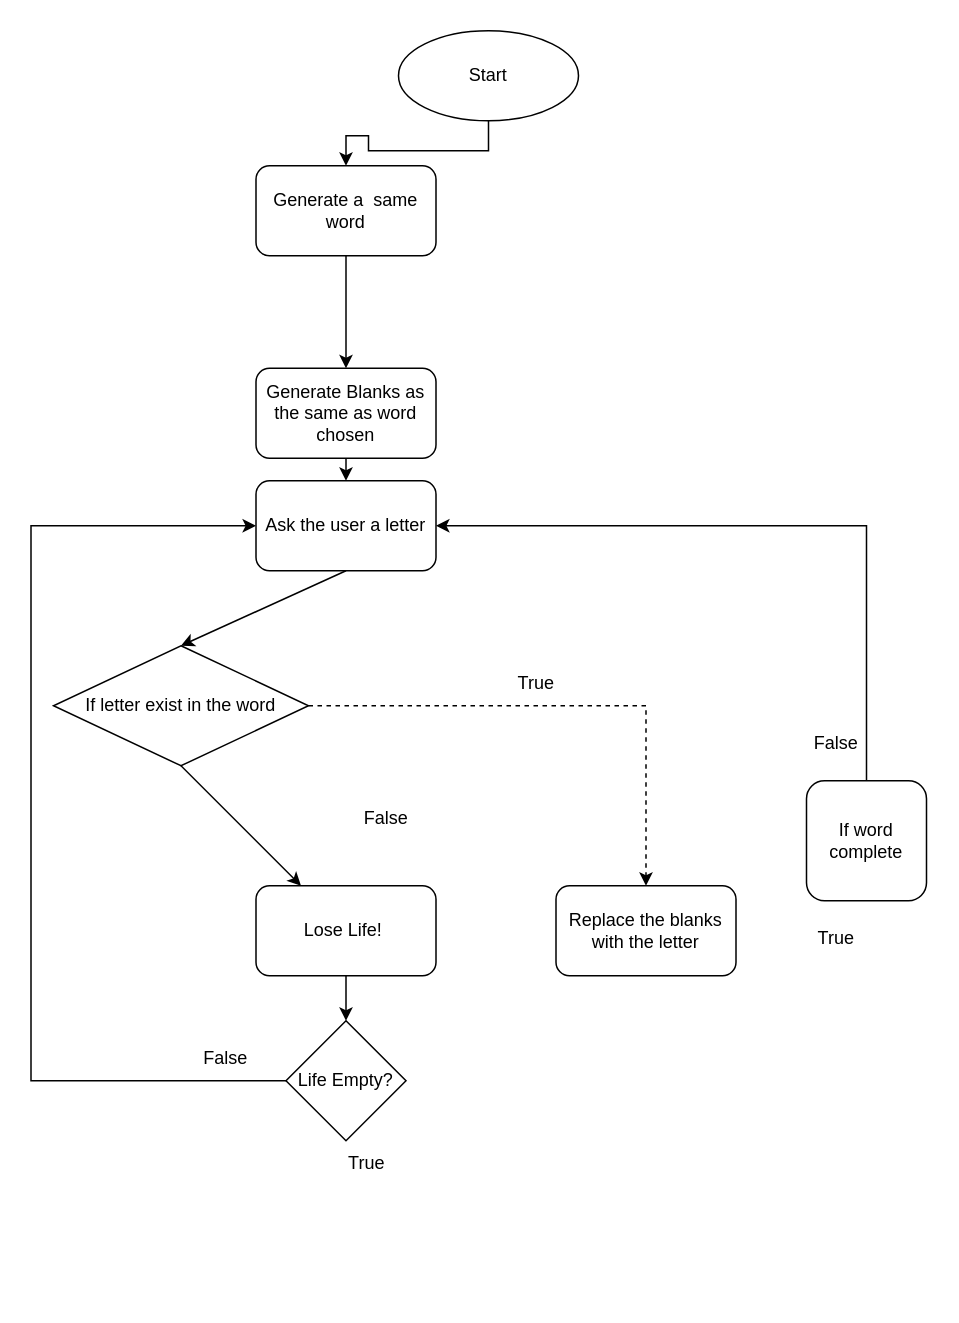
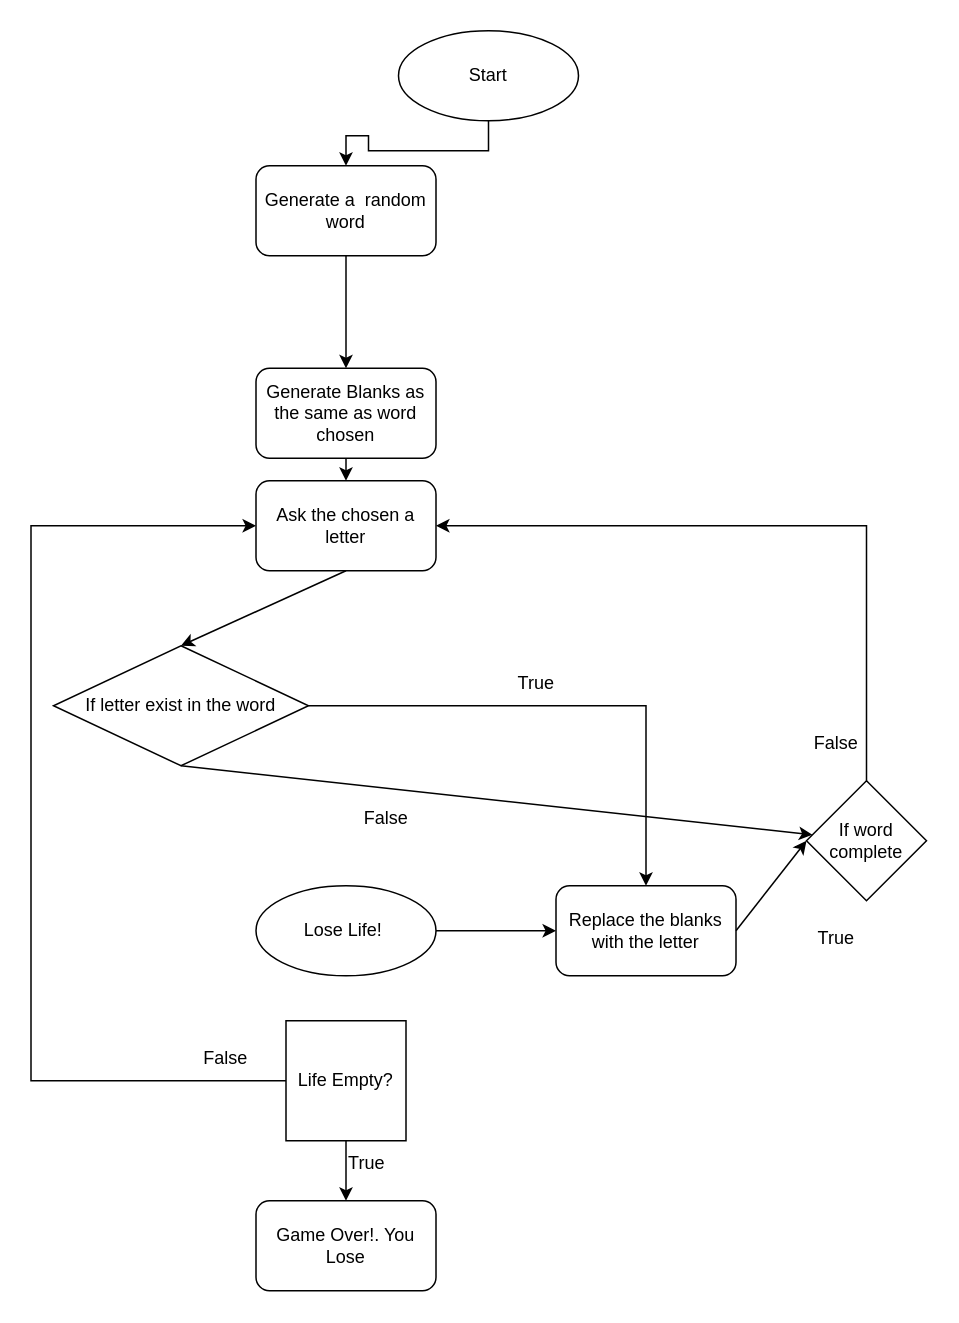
node "Generate a same word": label "Generate a same word" -> "Generate a random word"
node "Ask the user a letter": label "Ask the user a letter" -> "Ask the chosen a letter"
edge "If letter exist in the word" -> "Replace the blanks with the letter": style dashed -> solid
edge "If letter exist in the word" -> "Lose Life!": now "If letter exist in the word" -> "If word complete"
node "If word complete": shape rounded rectangle -> diamond
edge "Replace the blanks with the letter" -> "If word complete": added
node "Lose Life!": shape rounded rectangle -> ellipse
edge "Lose Life!" -> "Life Empty?": now "Lose Life!" -> "Replace the blanks with the letter"
node "Life Empty?": shape diamond -> rectangle
edge "Life Empty?" -> "Game Over!. You Lose": added
node "Game Over!. You Lose": added
